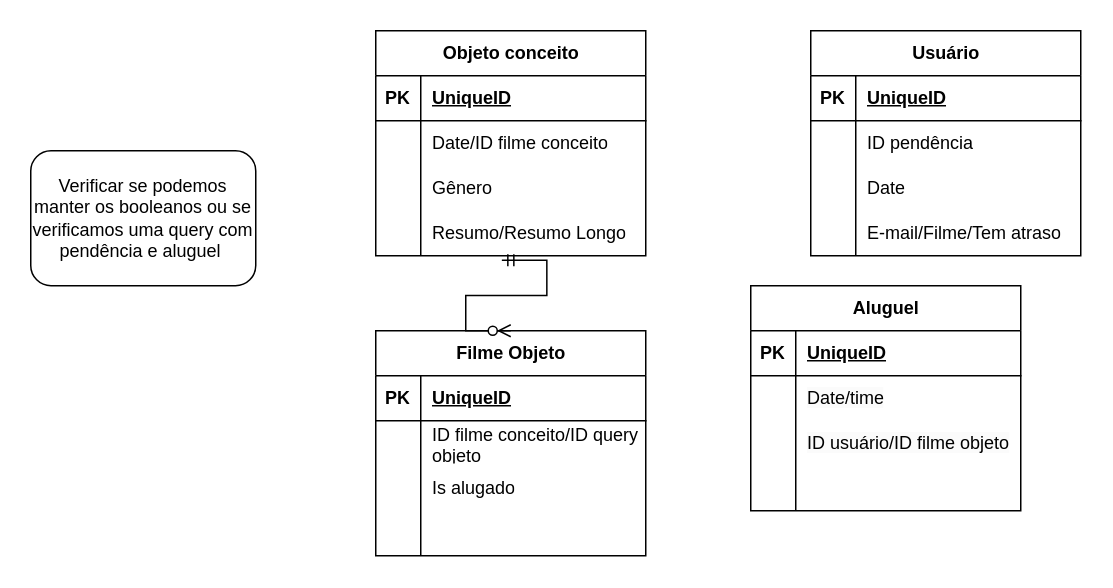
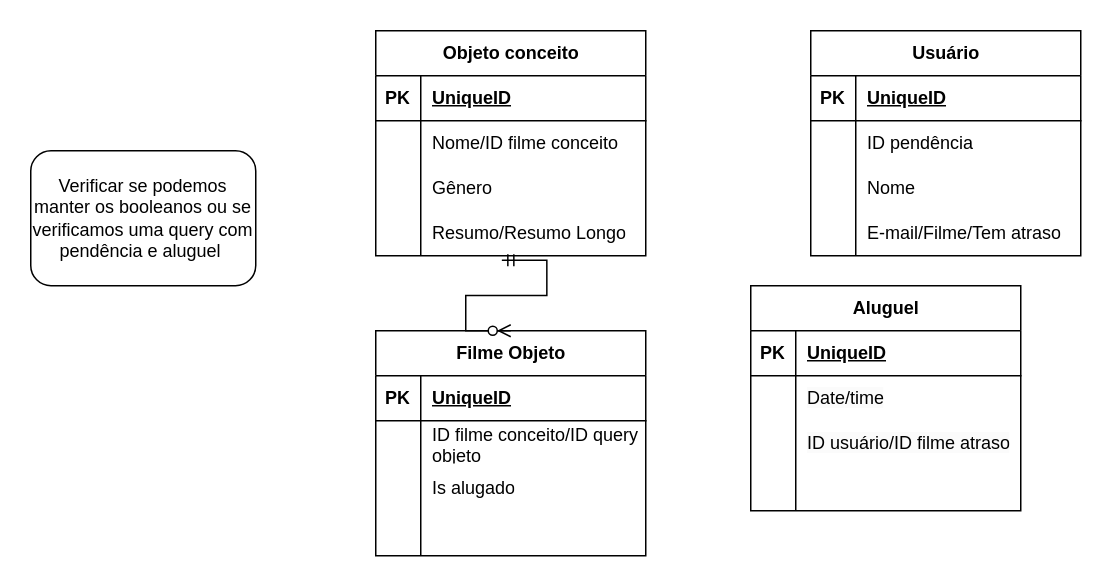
node "Date/ID filme conceito": label "Date/ID filme conceito" -> "Nome/ID filme conceito"
node "Date": label "Date" -> "Nome"
node "ID usuário/ID filme objeto": label "ID usuário/ID filme objeto" -> "ID usuário/ID filme atraso"
